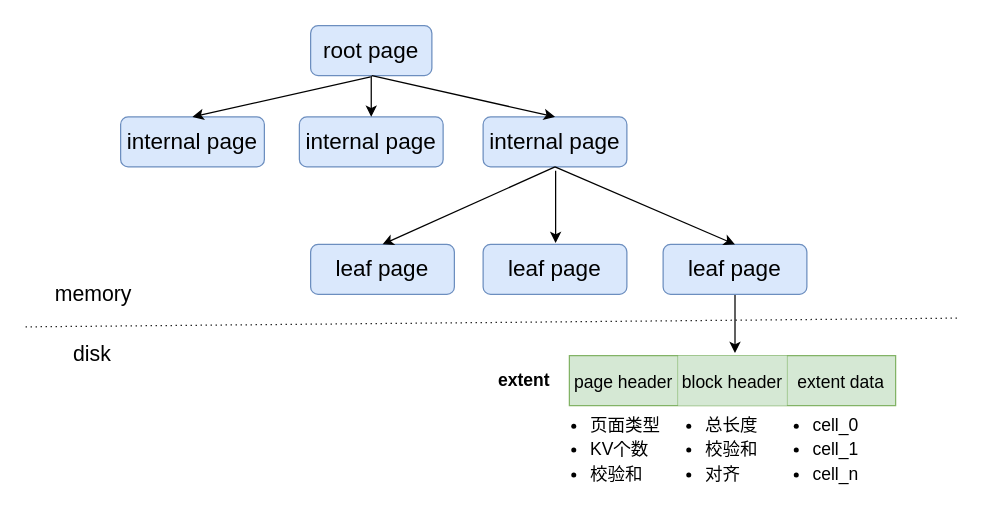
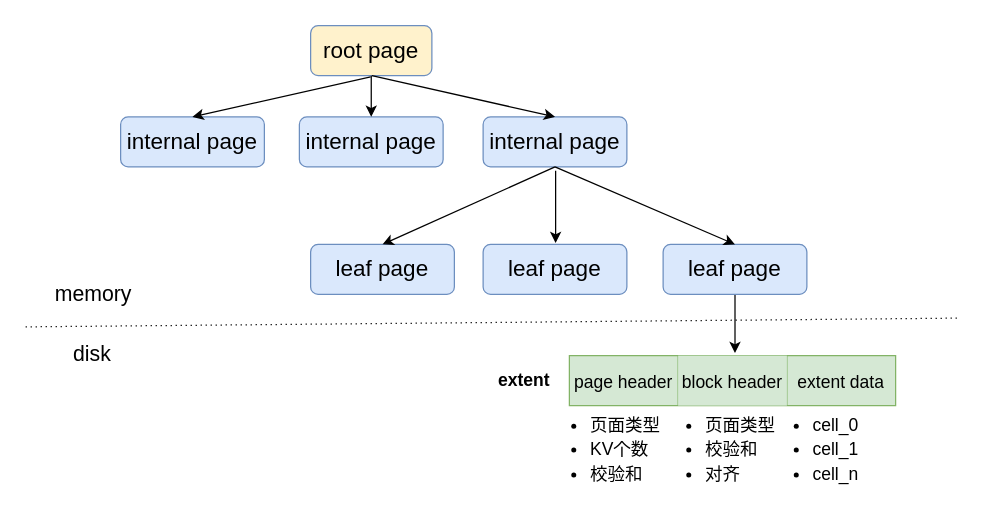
node "root page": fillcolor #dae8fc -> #fff2cc
node "总长度 校验和 对齐": label "总长度 校验和 对齐" -> "页面类型 校验和 对齐"
